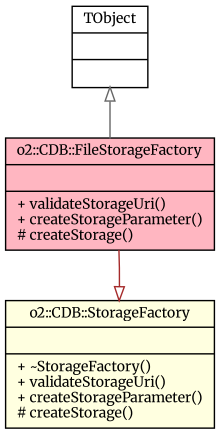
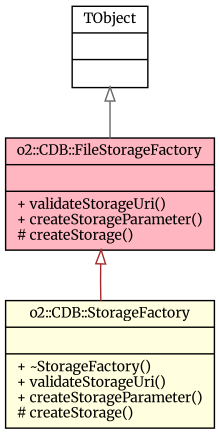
edge "o2::CDB::FileStorageFactory" -> "o2::CDB::StorageFactory": reversed
